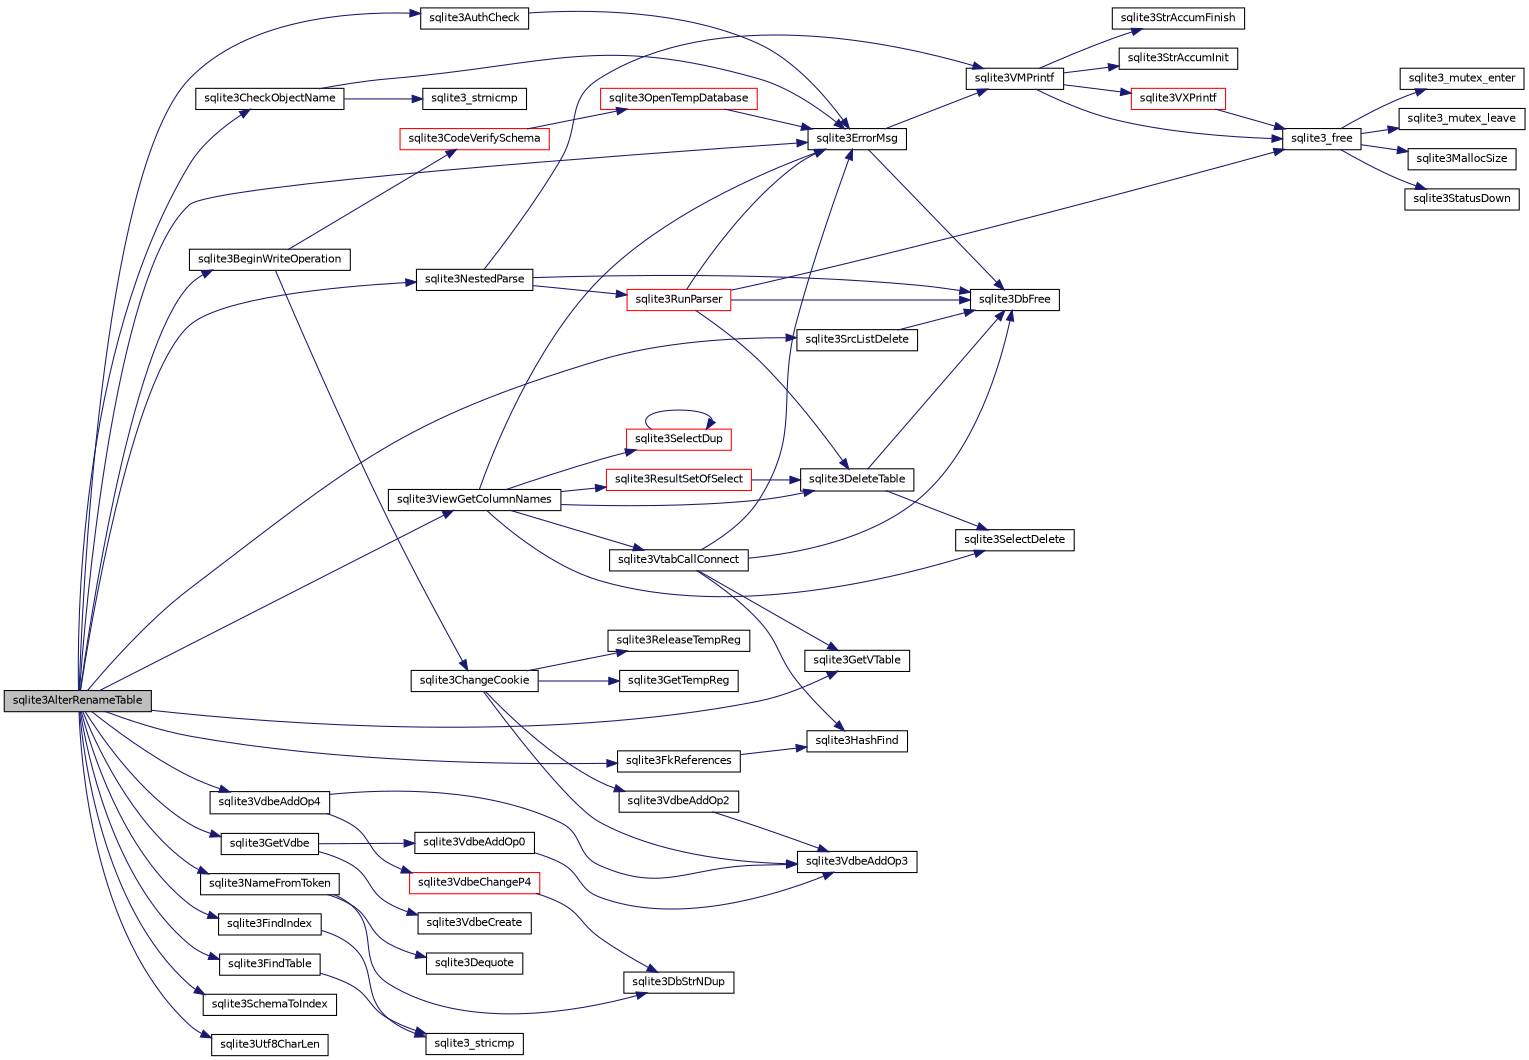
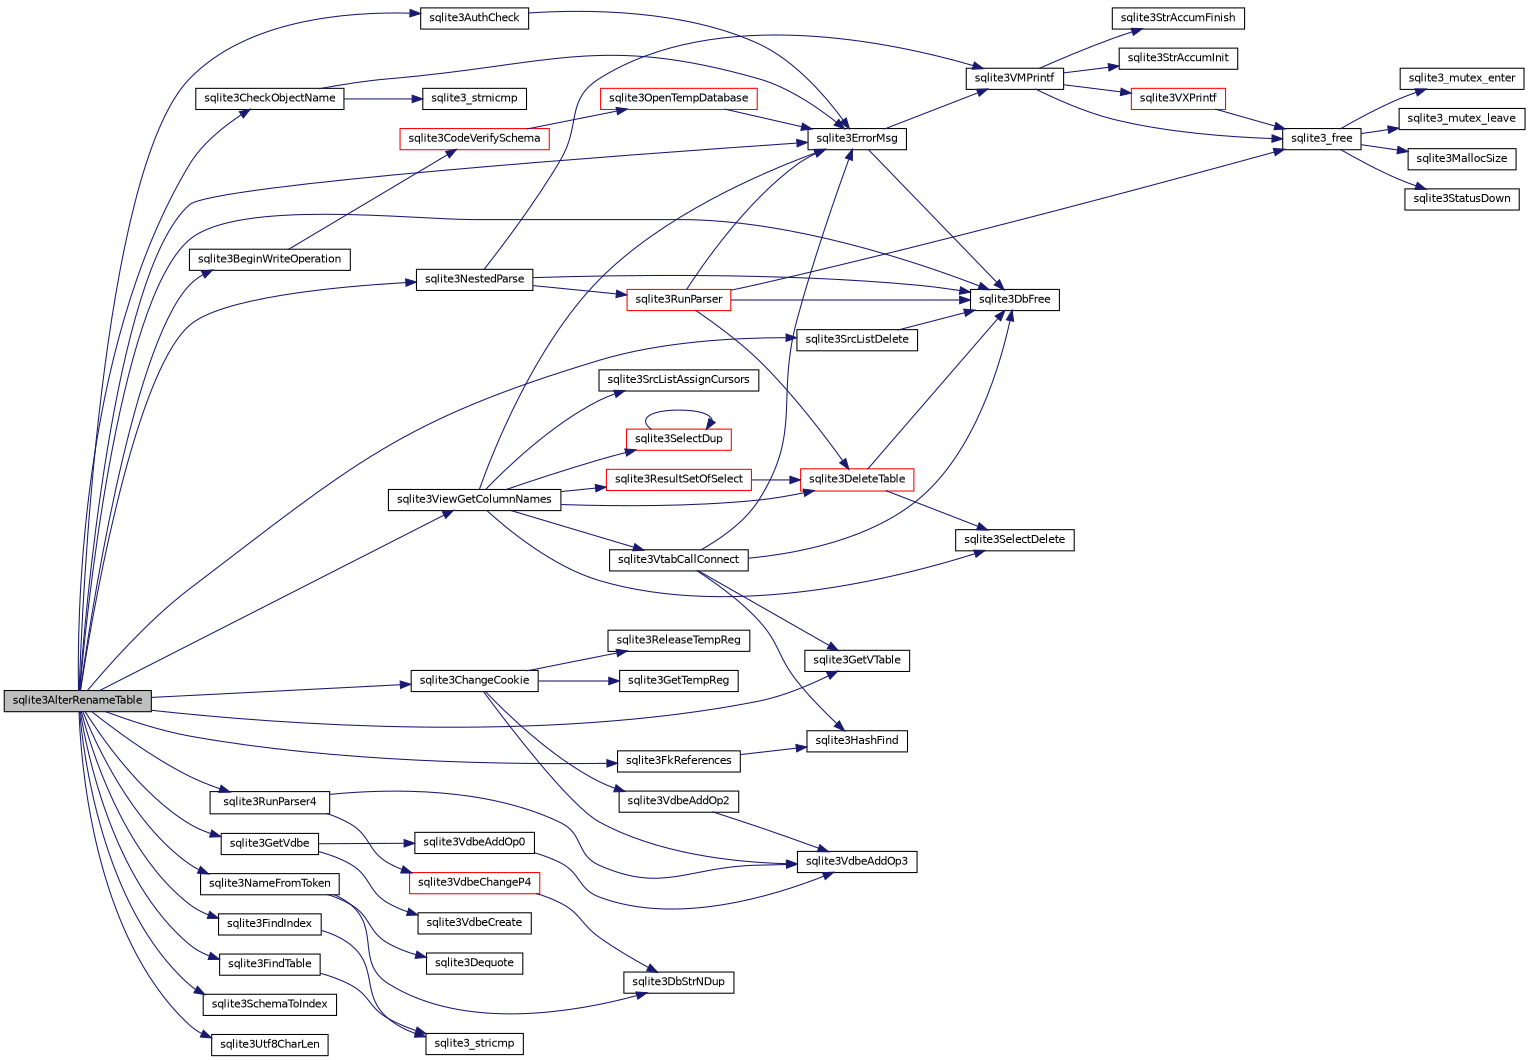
edge "sqlite3AlterRenameTable" -> "sqlite3DbFree": added
node "sqlite3SrcListAssignCursors": added
edge "sqlite3BeginWriteOperation" -> "sqlite3ChangeCookie": now "sqlite3AlterRenameTable" -> "sqlite3ChangeCookie"
node "sqlite3DeleteTable": color black -> red
node "sqlite3VdbeAddOp4": label "sqlite3VdbeAddOp4" -> "sqlite3RunParser4"
